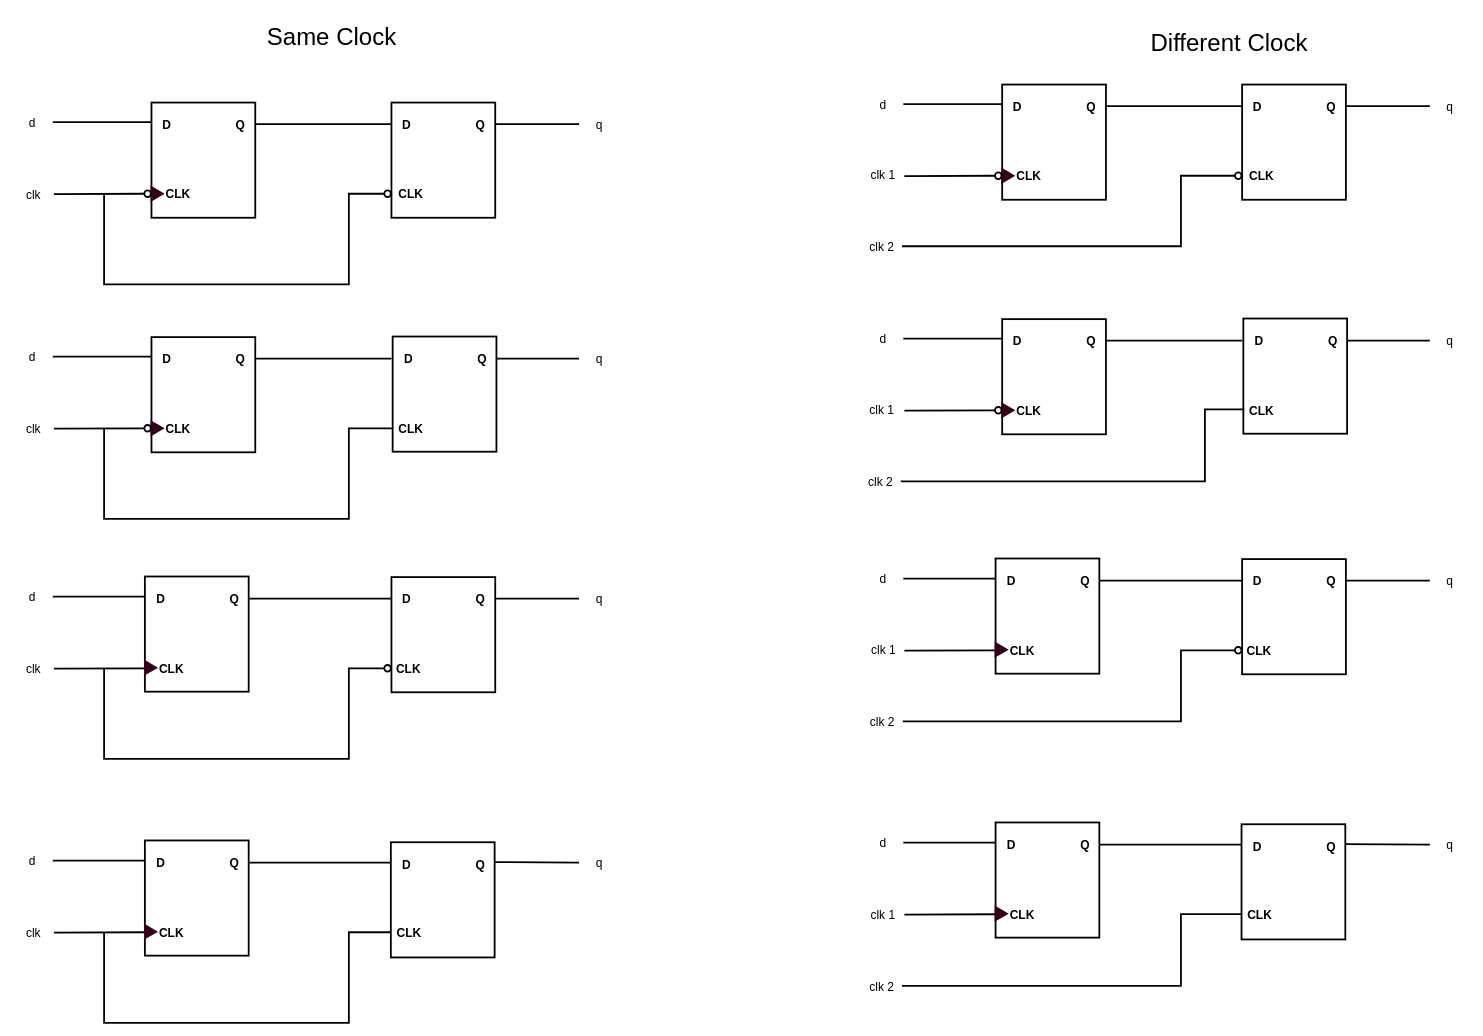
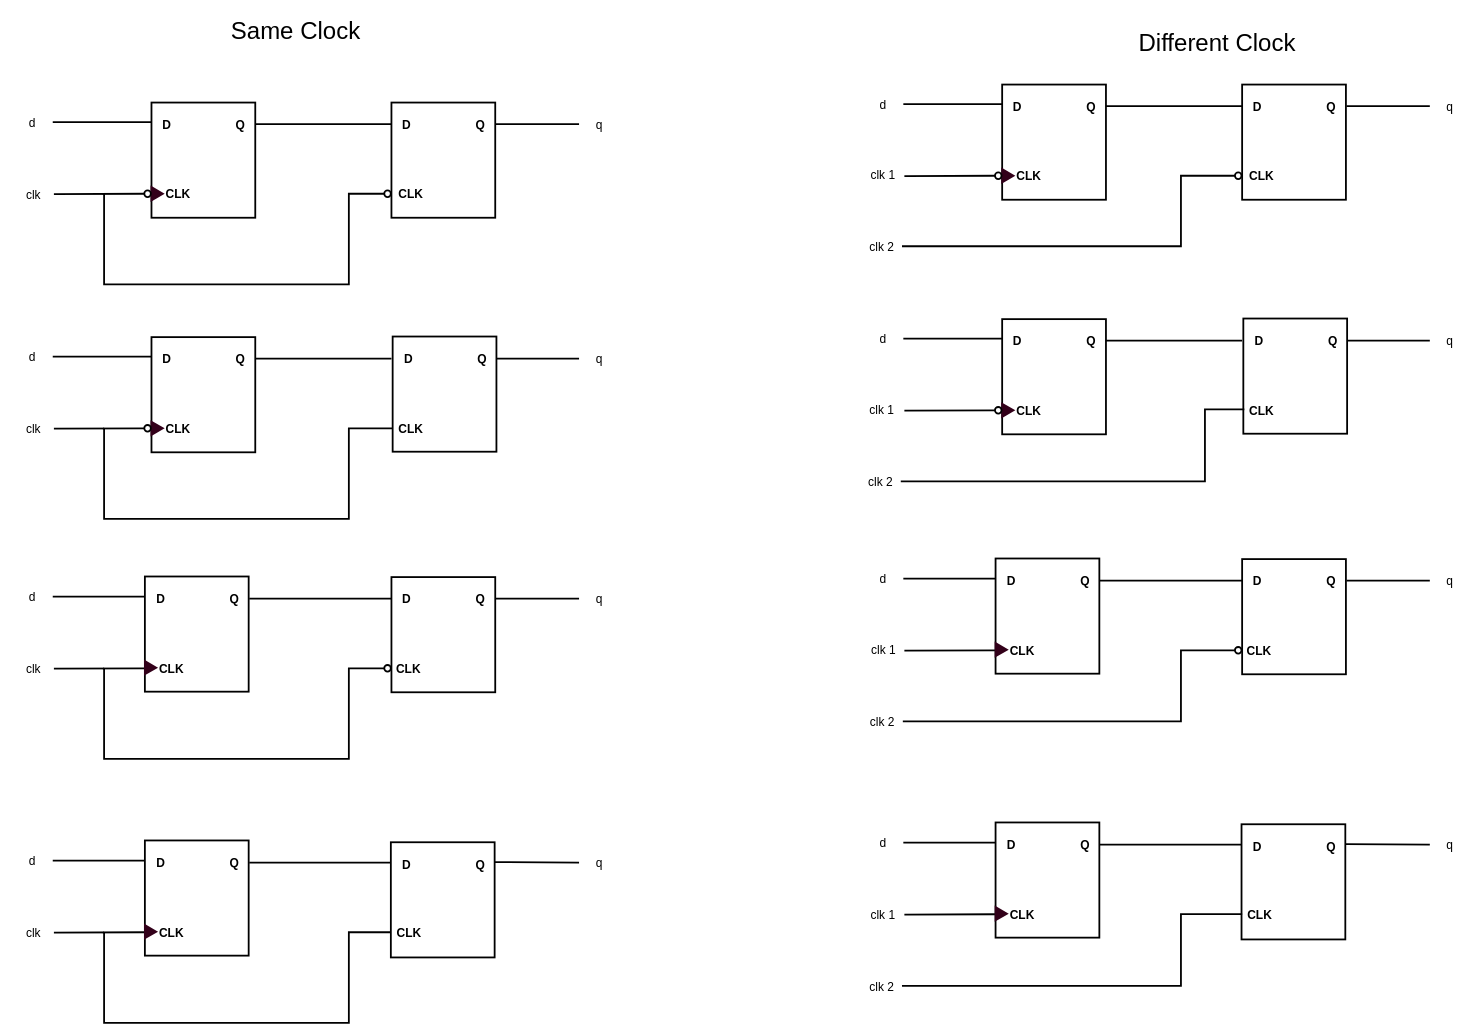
node "Same Clock": moved (332, 36) -> (296, 30)
node "Different Clock": moved (1229, 42) -> (1217, 42)
